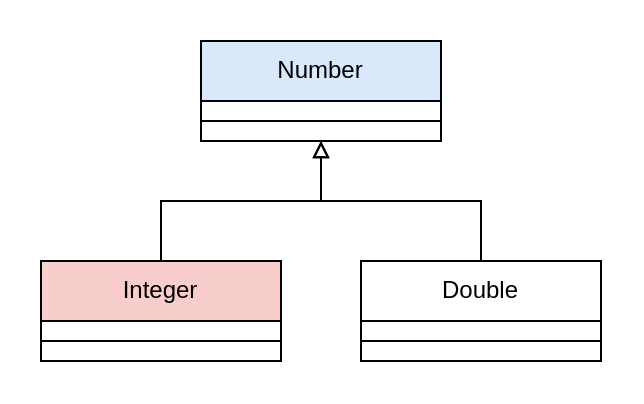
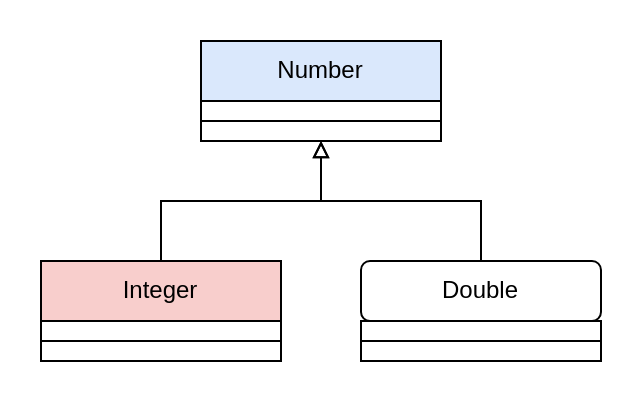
node "Double": shape rectangle -> rounded rectangle
